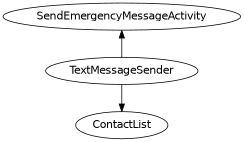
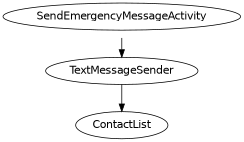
edge "TextMessageSender" -> "SendEmergencyMessageActivity": reversed
